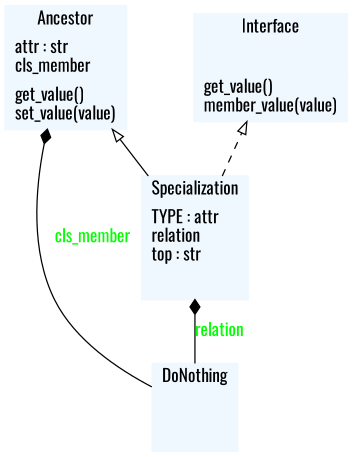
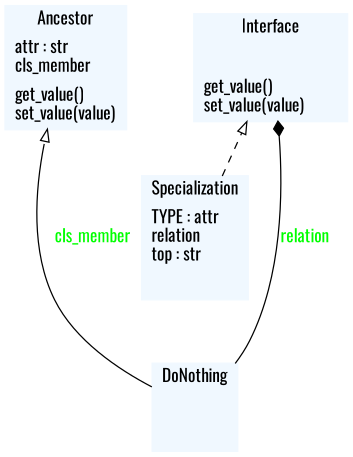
node "Interface": text "member_value(value)" -> "set_value(value)"
edge "Specialization" -> "Ancestor": removed
edge "DoNothing" -> "Ancestor": arrowhead diamond -> empty
edge "DoNothing" -> "Specialization": now "DoNothing" -> "Interface"
